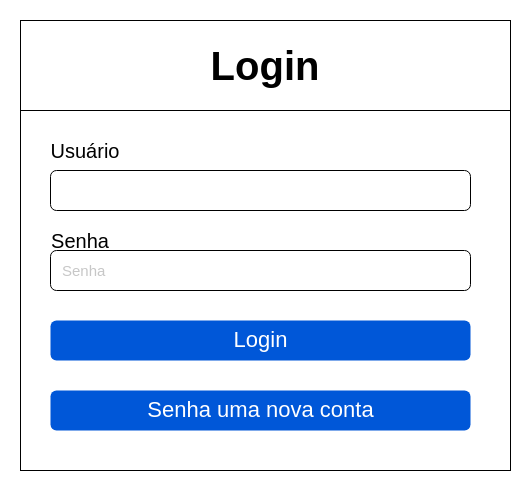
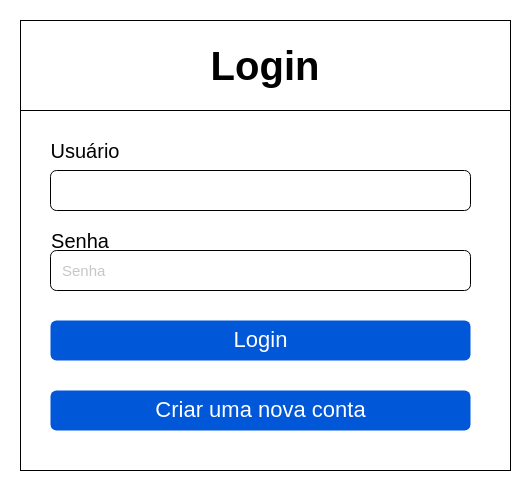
node "Senha uma nova conta": label "Senha uma nova conta" -> "Criar uma nova conta"
